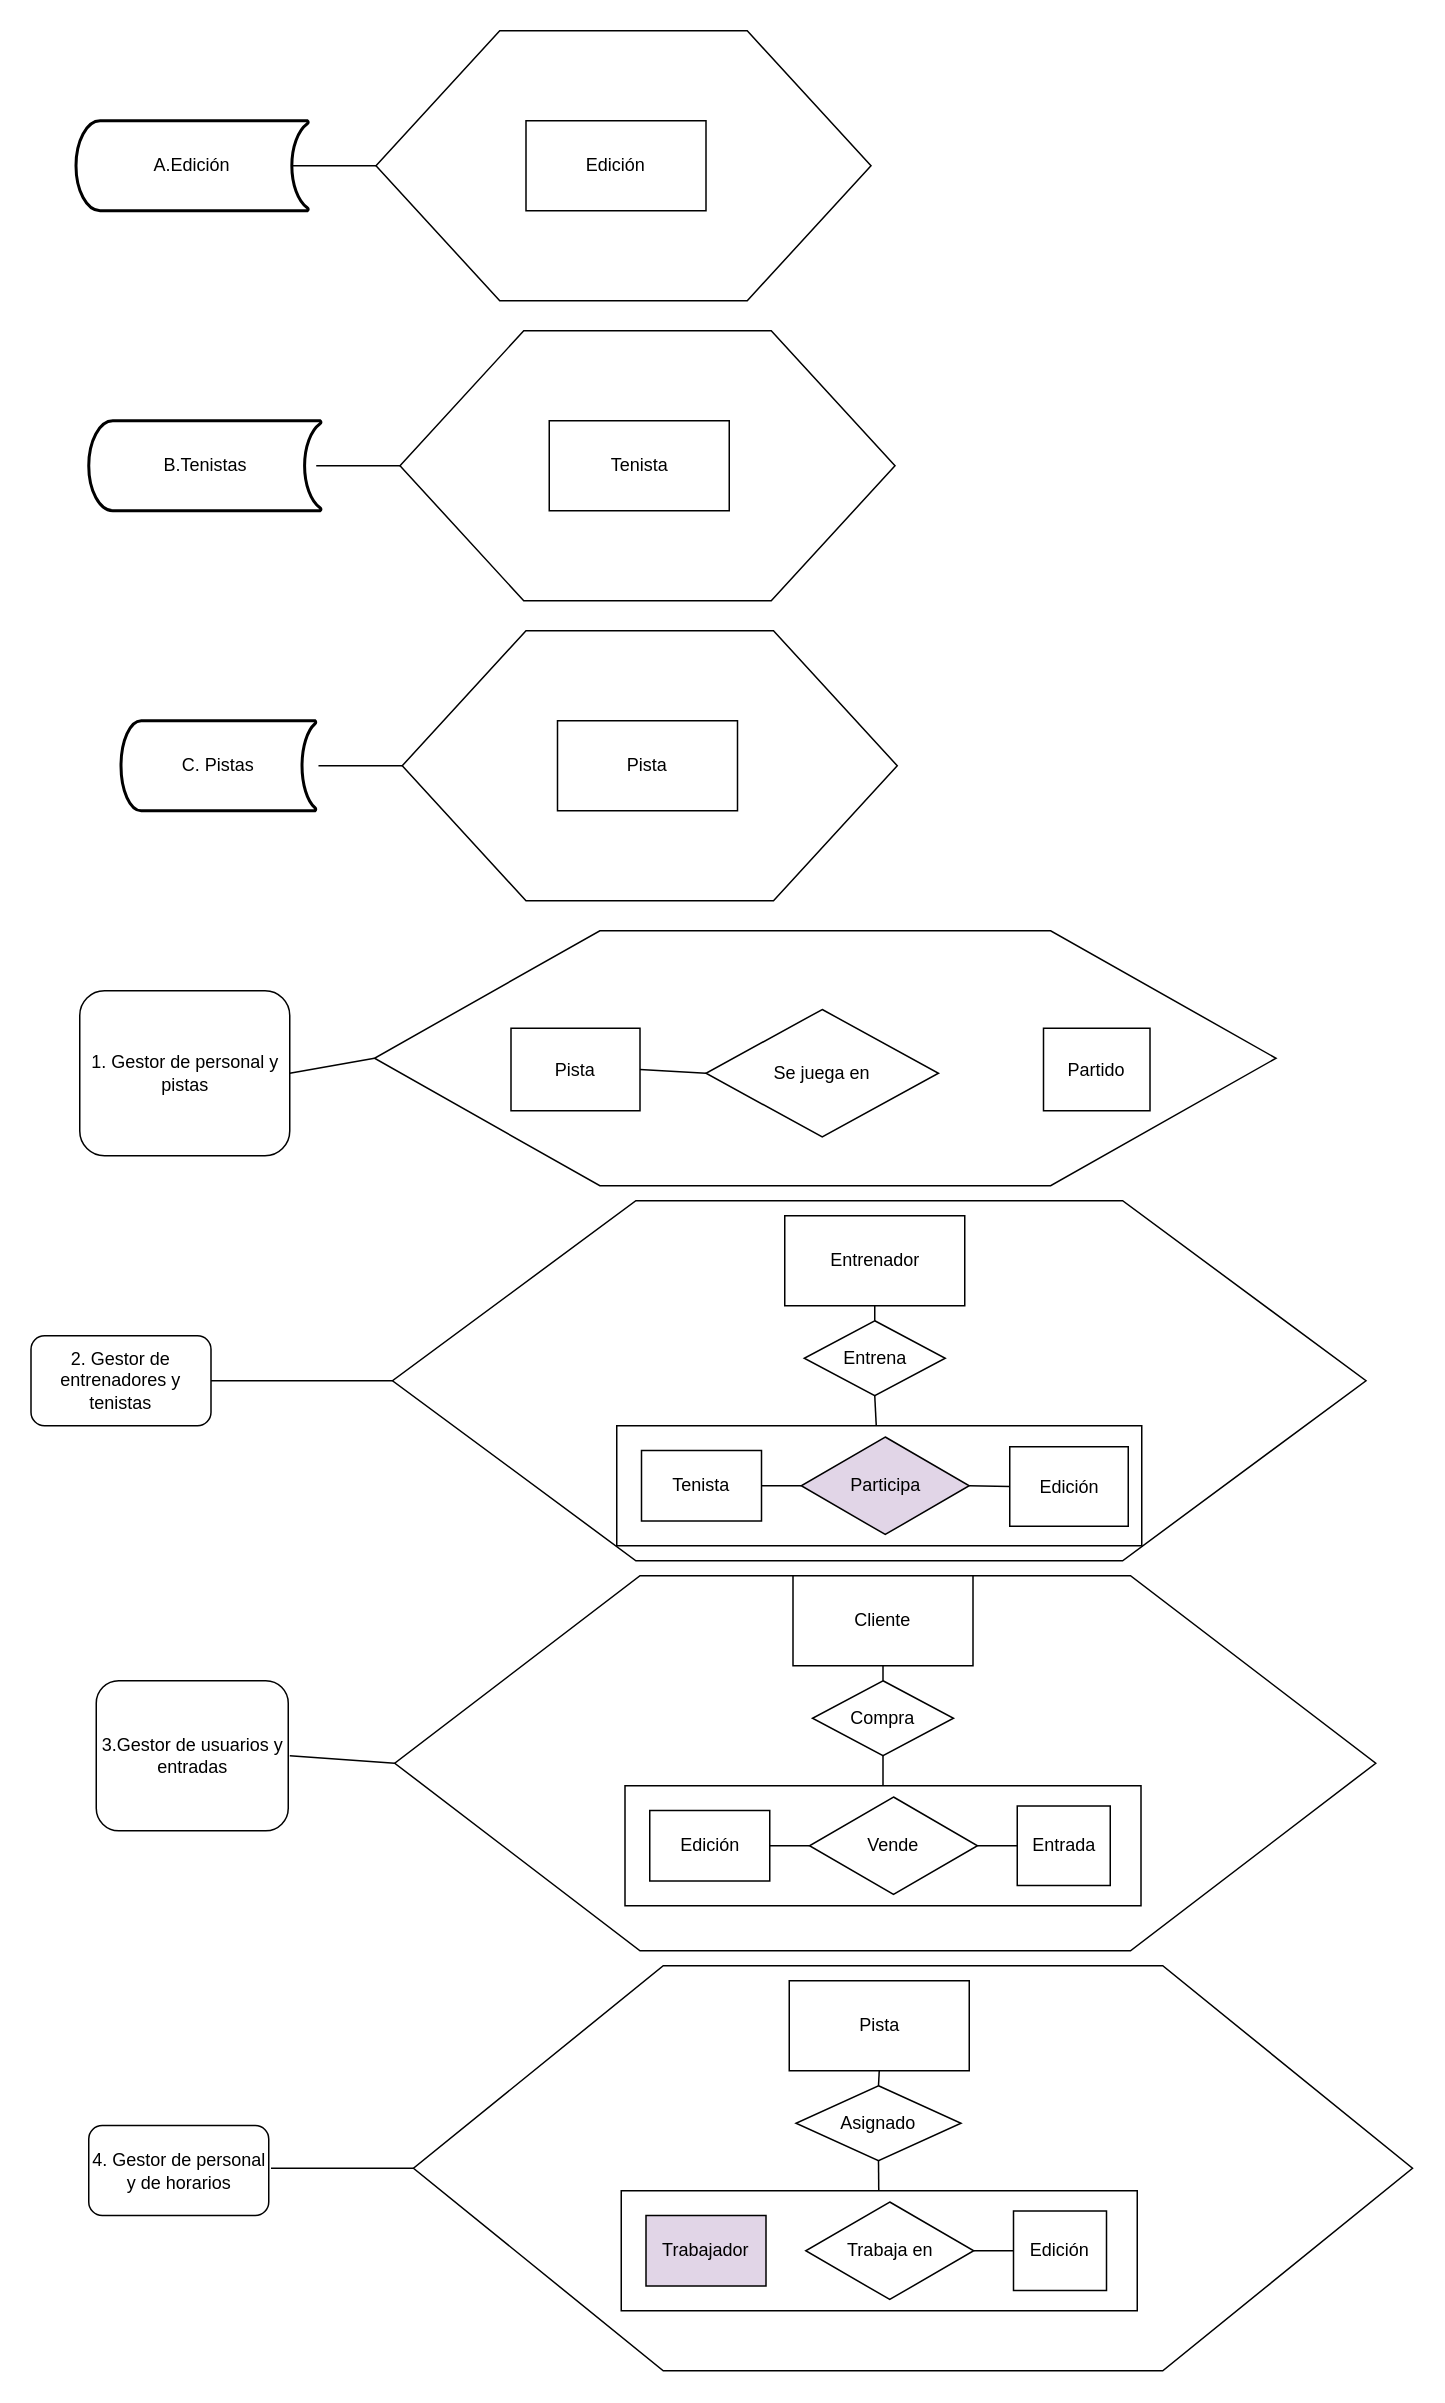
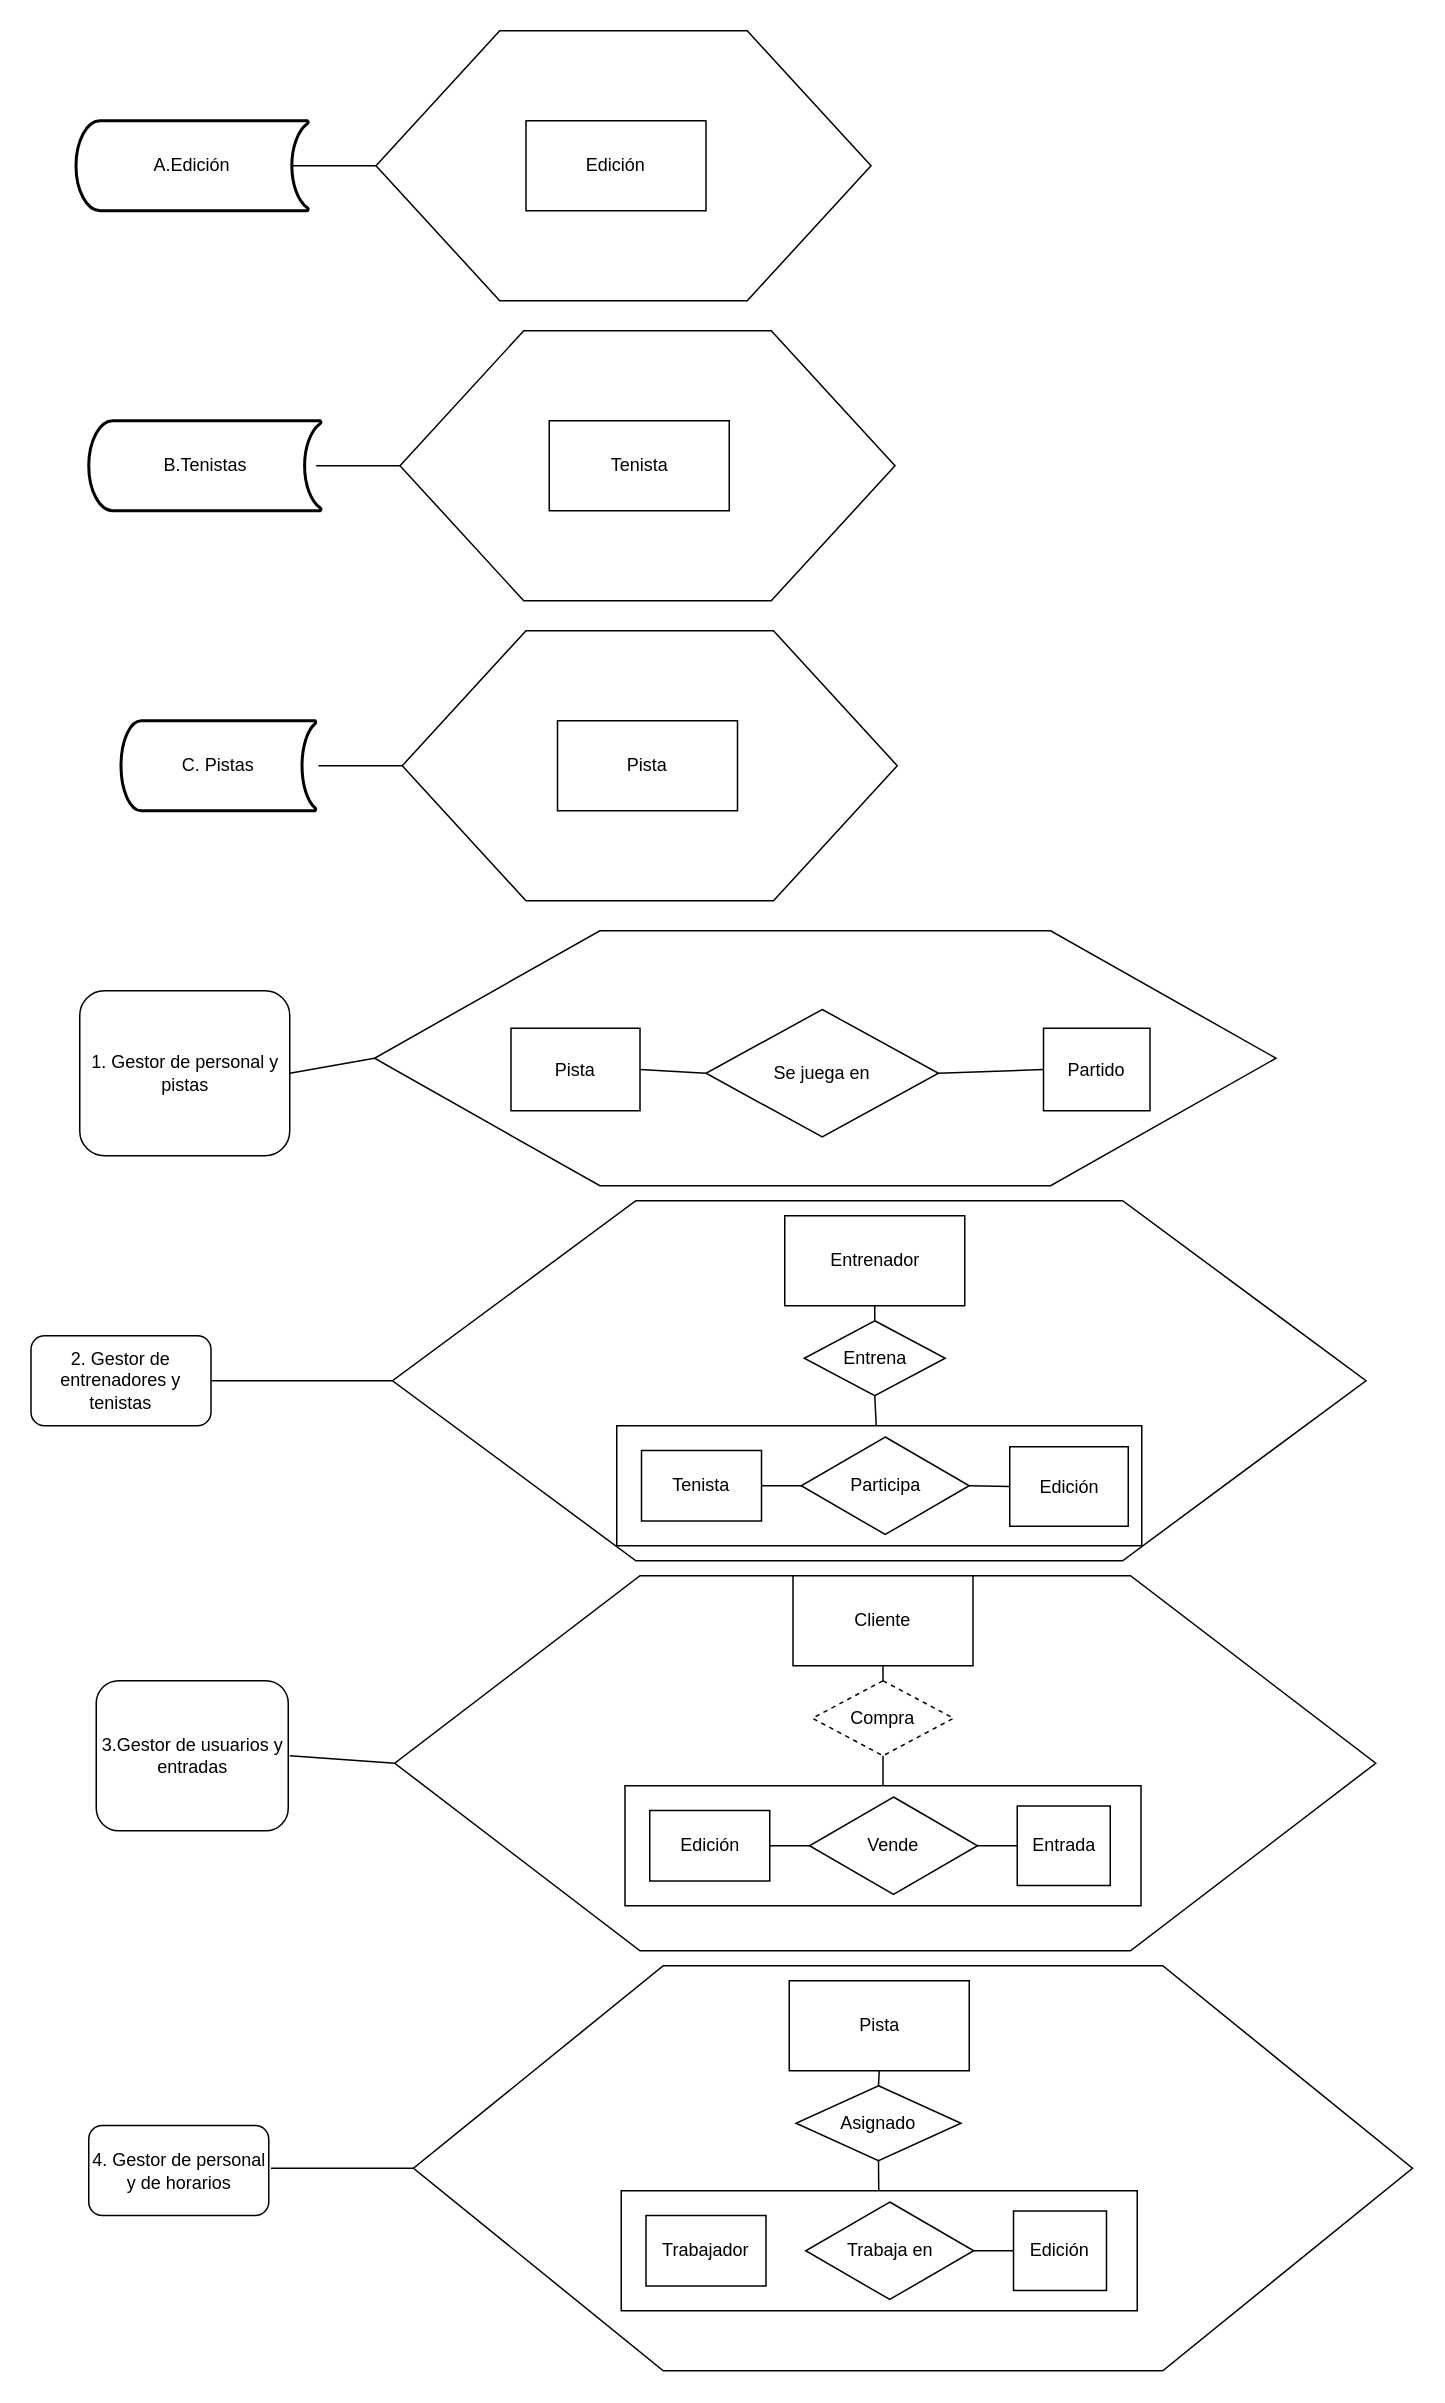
edge "Partido" -- "Se juega en": added
node "Participa": fillcolor #e1d5e7 -> #ffffff
node "Compra": style solid -> dashed
node "Trabajador": fillcolor #e1d5e7 -> #ffffff
